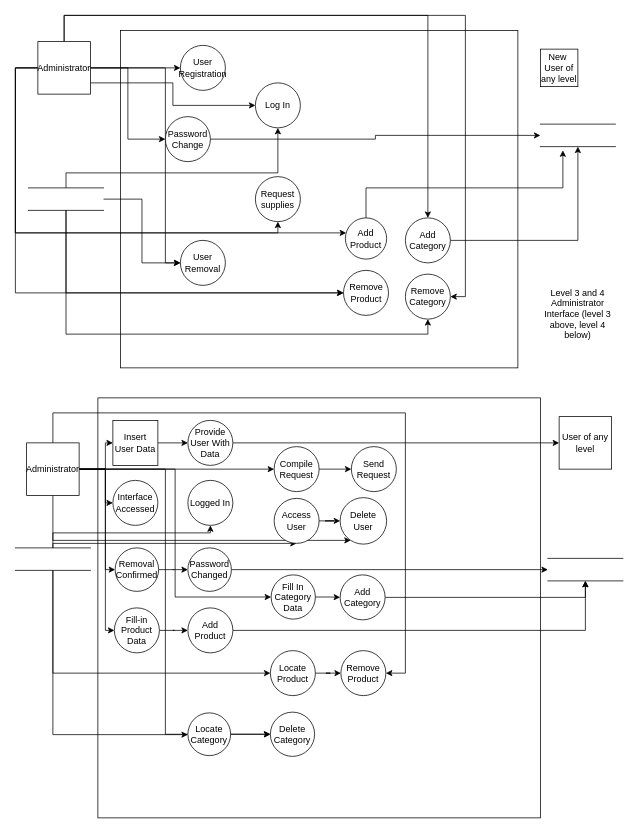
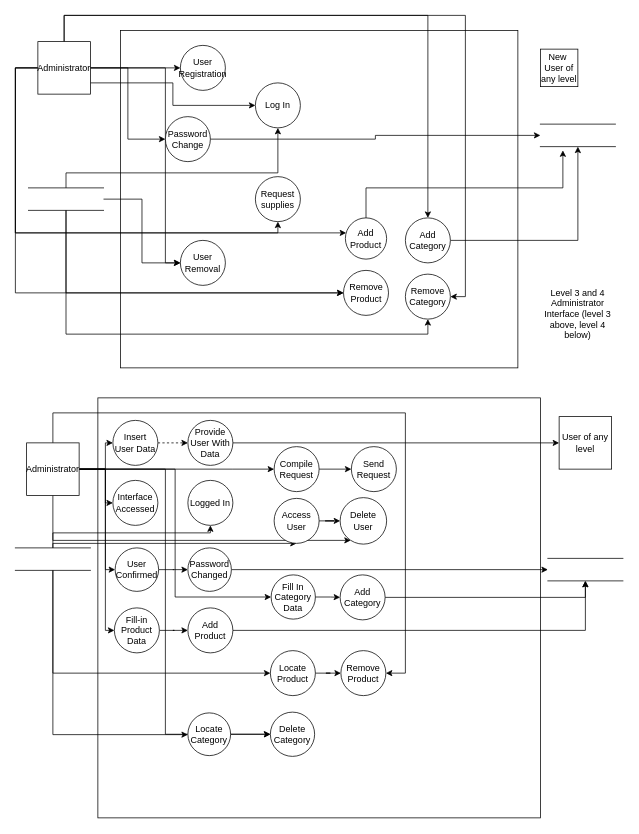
node "Insert User Data": shape rectangle -> ellipse
edge "Insert User Data" -> "Provide User With Data": style solid -> dashed
node "Removal Confirmed": label "Removal Confirmed" -> "User Confirmed"
